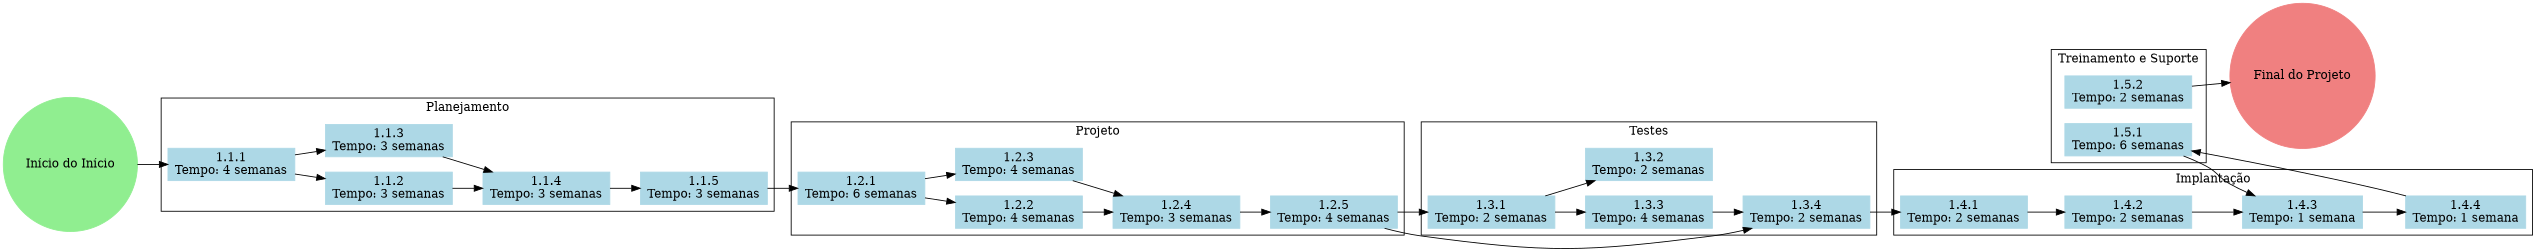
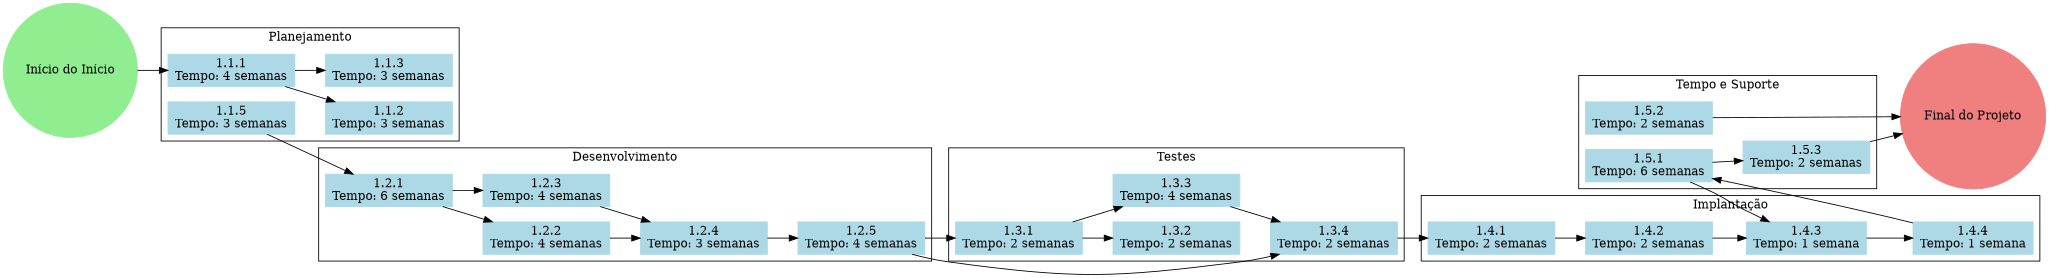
cluster "Treinamento e Suporte": label "Treinamento e Suporte" -> "Tempo e Suporte"
cluster "Projeto": label "Projeto" -> "Desenvolvimento"
node "1.5.3 Tempo: 2 semanas": added
node "1.1.4 Tempo: 3 semanas": removed
